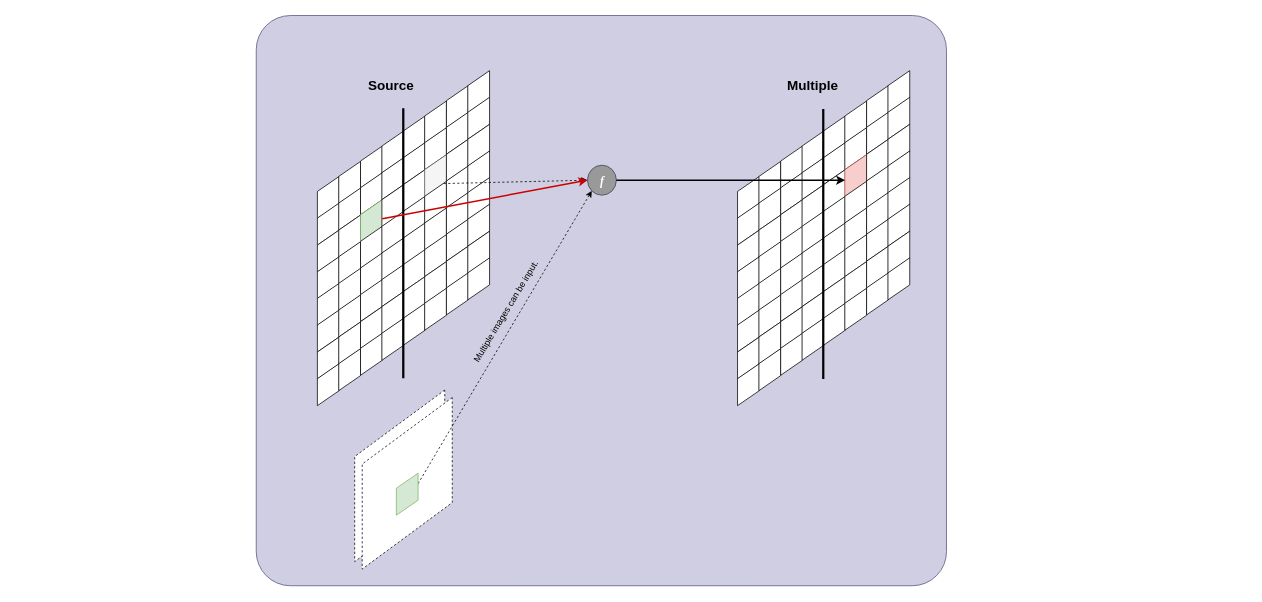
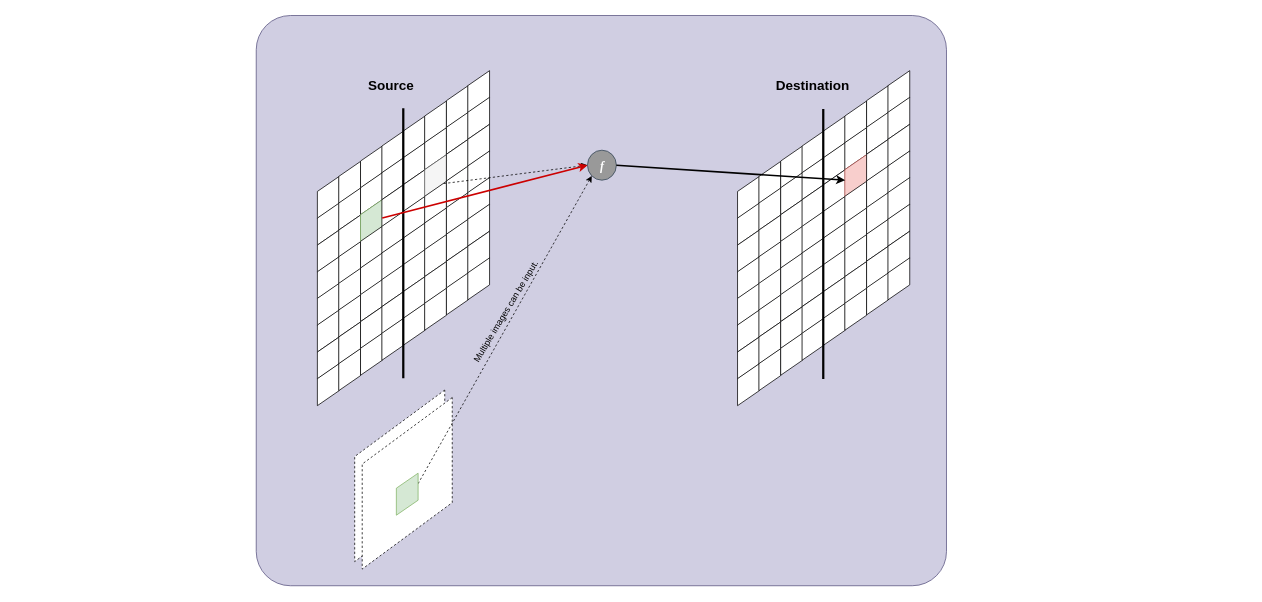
node "Multiple": label "Multiple" -> "Destination"
node "f": moved (602, 180) -> (602, 165)
